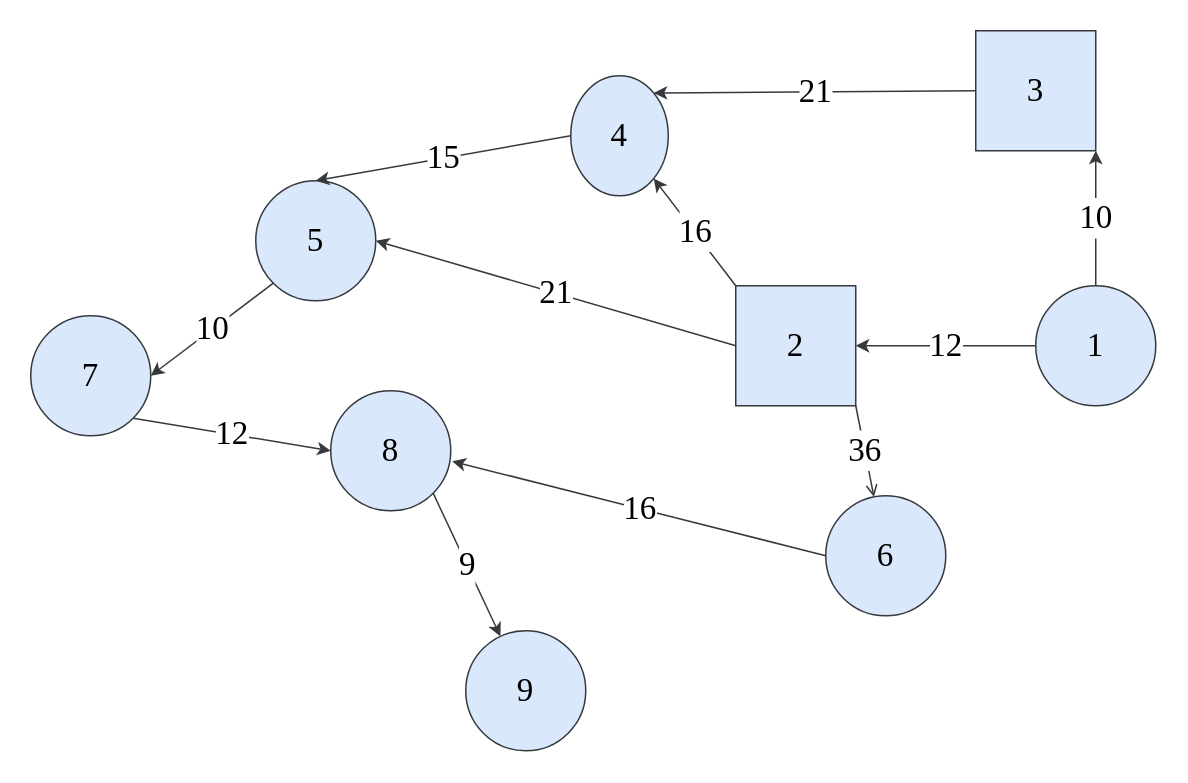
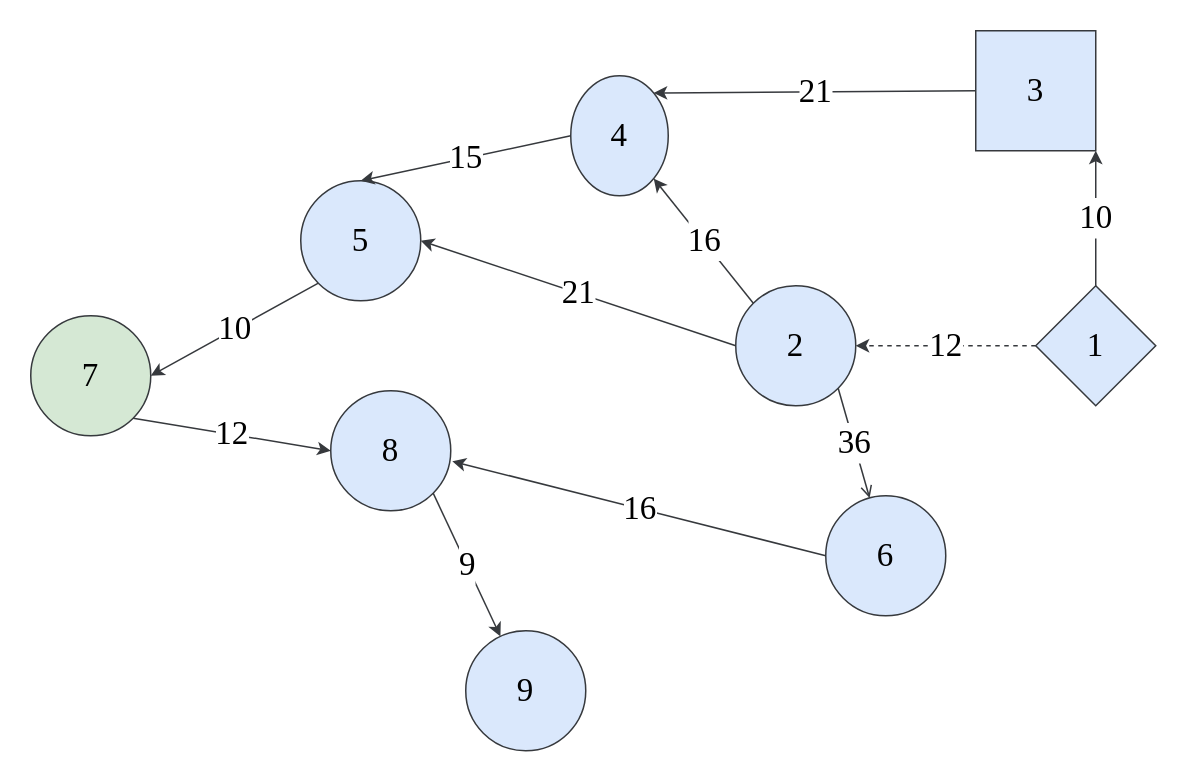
node "5": moved (316, 241) -> (361, 241)
node "2": shape rectangle -> ellipse
edge "1" -> "2": style solid -> dashed
node "1": shape ellipse -> diamond
node "7": fillcolor #dae8fc -> #d5e8d4
